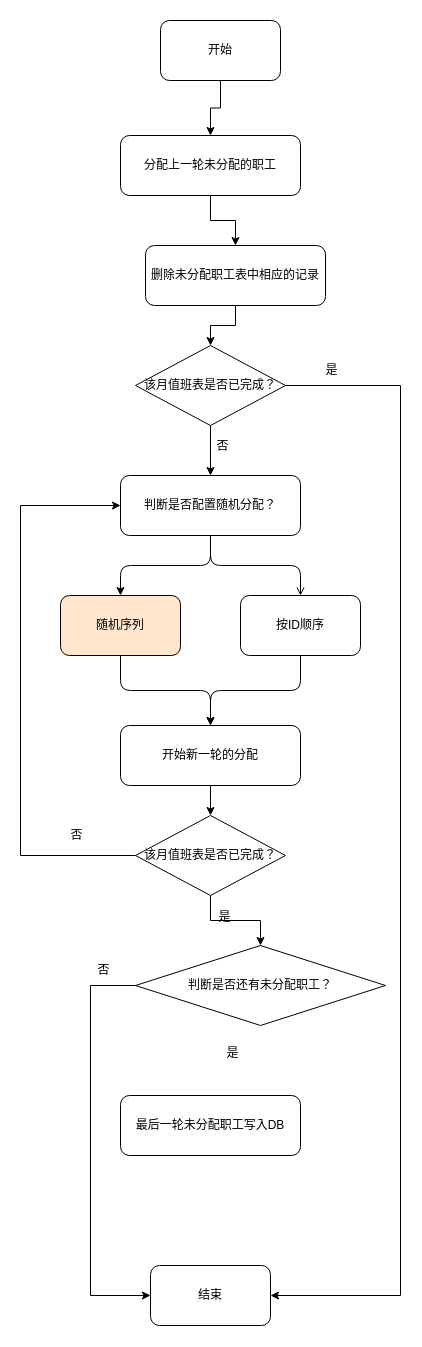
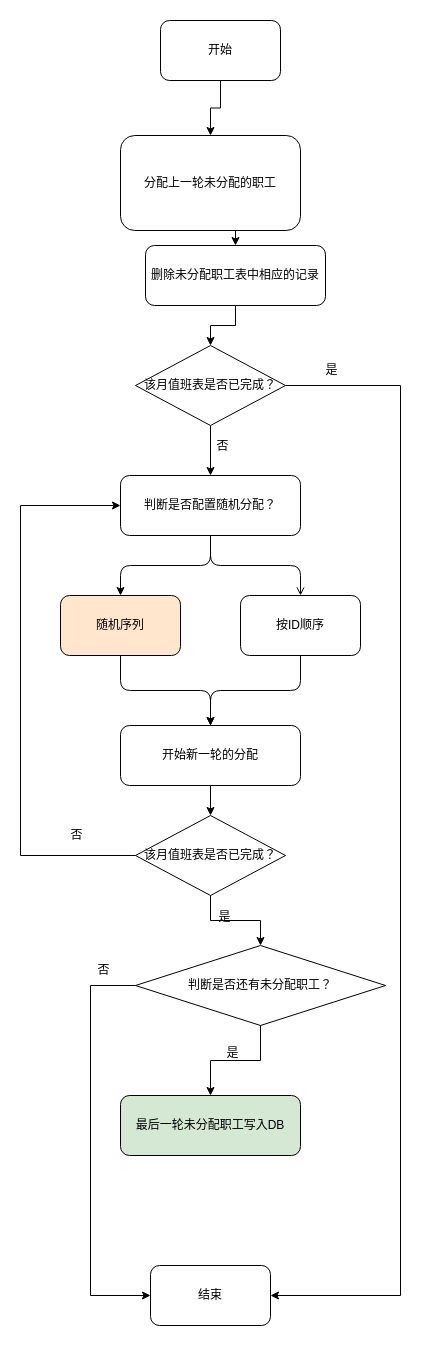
node "分配上一轮未分配的职工": size 180x60 -> 180x95
edge "判断是否还有未分配职工？" -> "最后一轮未分配职工写入DB": added
node "最后一轮未分配职工写入DB": fillcolor #ffffff -> #d5e8d4
